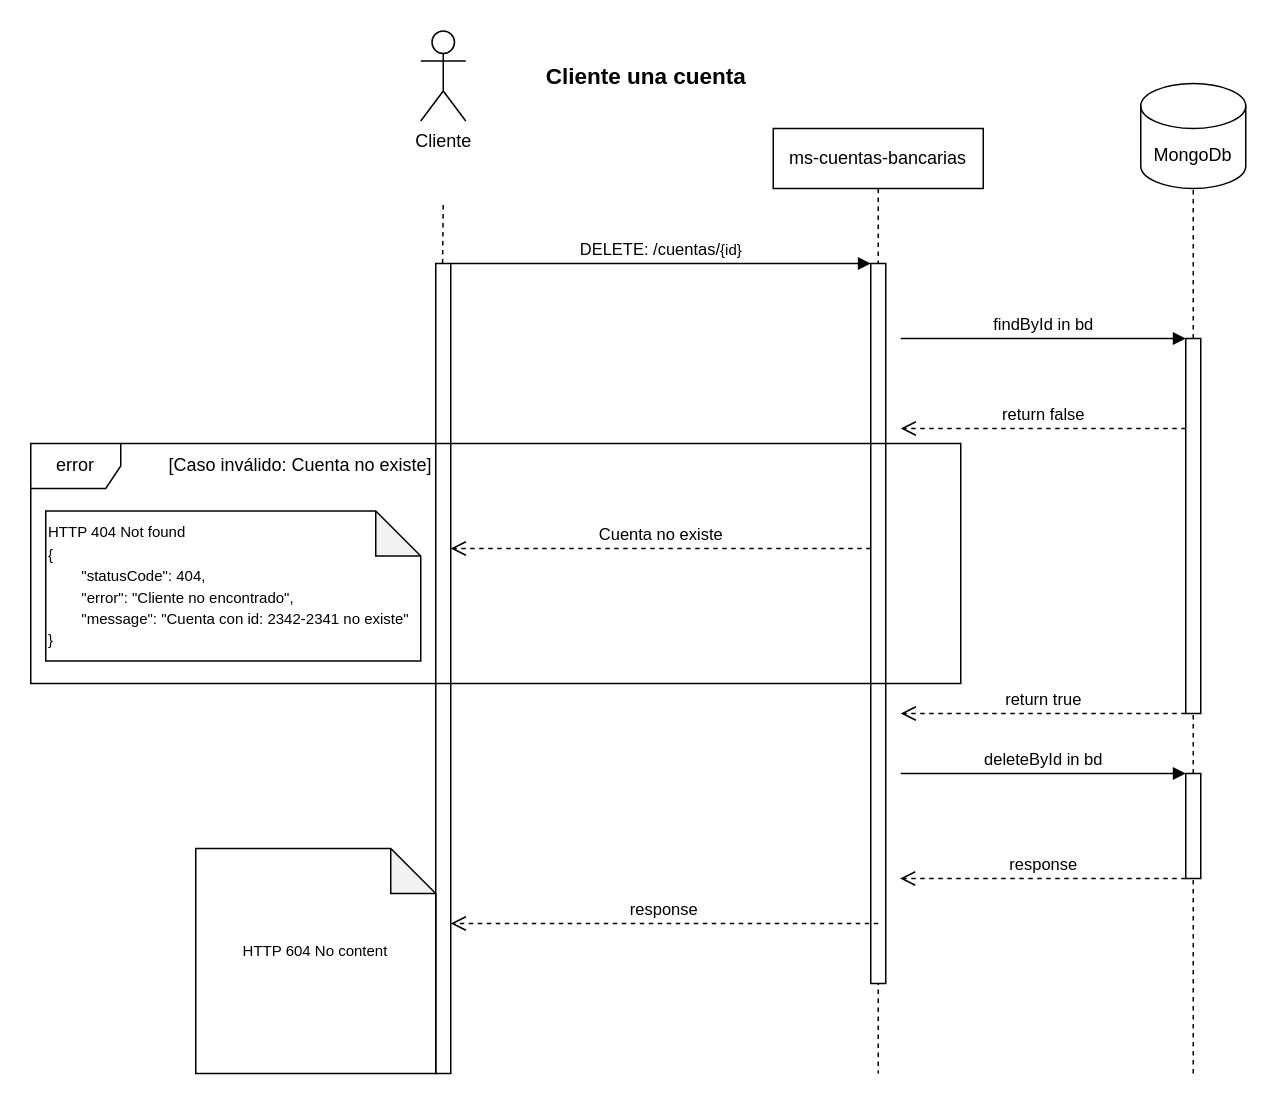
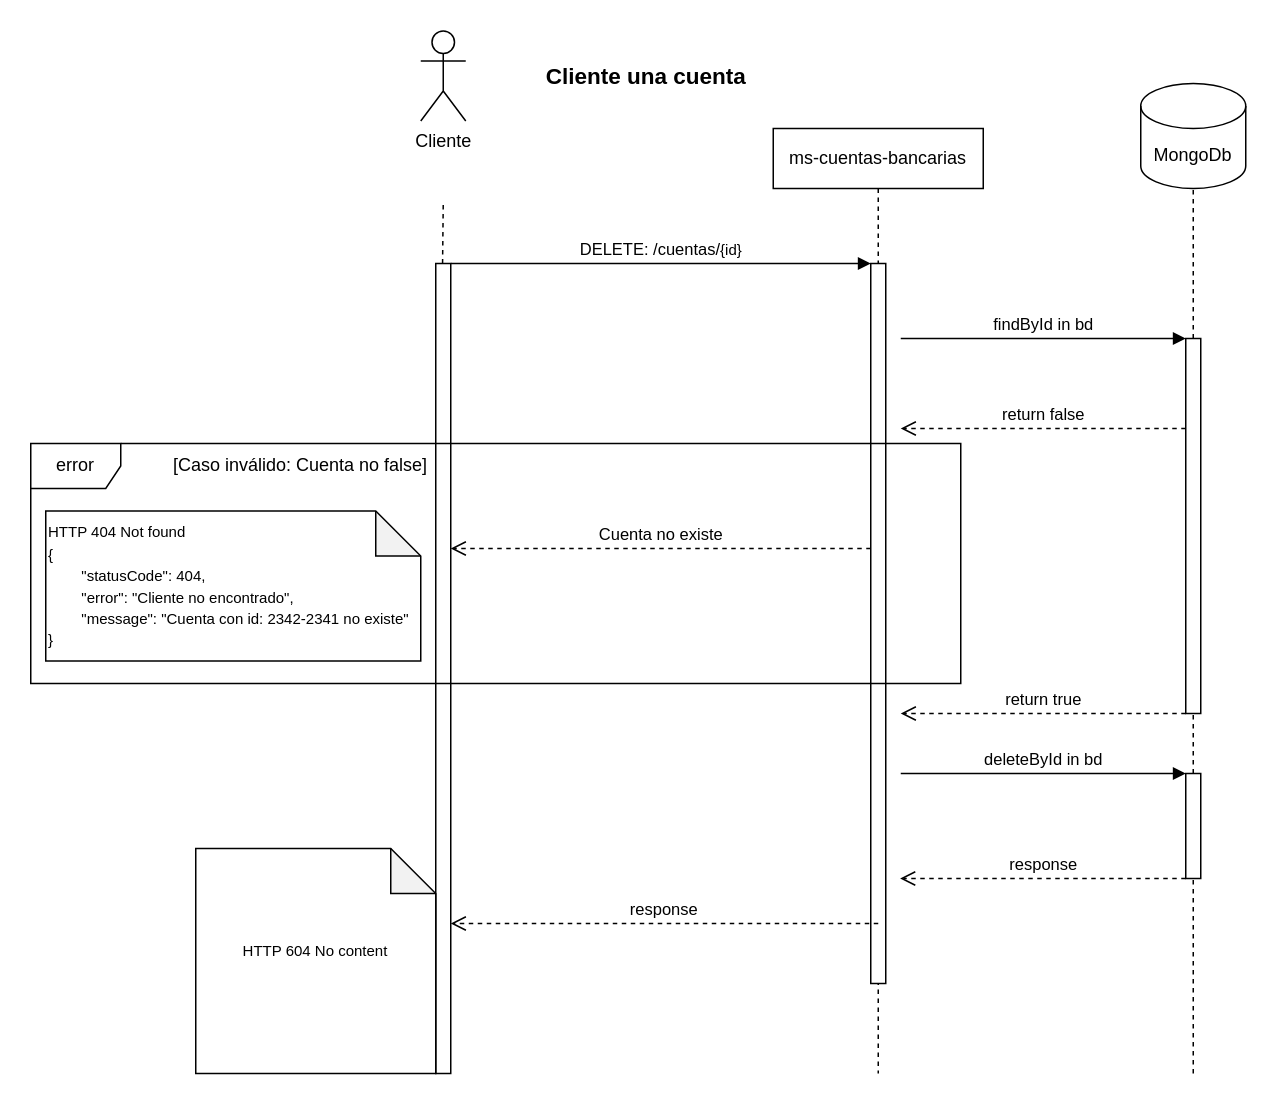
node "[Caso inválido: Cuenta no existe]": label "[Caso inválido: Cuenta no existe]" -> "[Caso inválido: Cuenta no false]"
